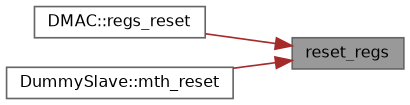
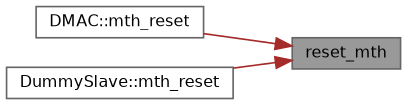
node "DMAC::regs_reset": label "DMAC::regs_reset" -> "DMAC::mth_reset"
node "reset_regs": label "reset_regs" -> "reset_mth"
